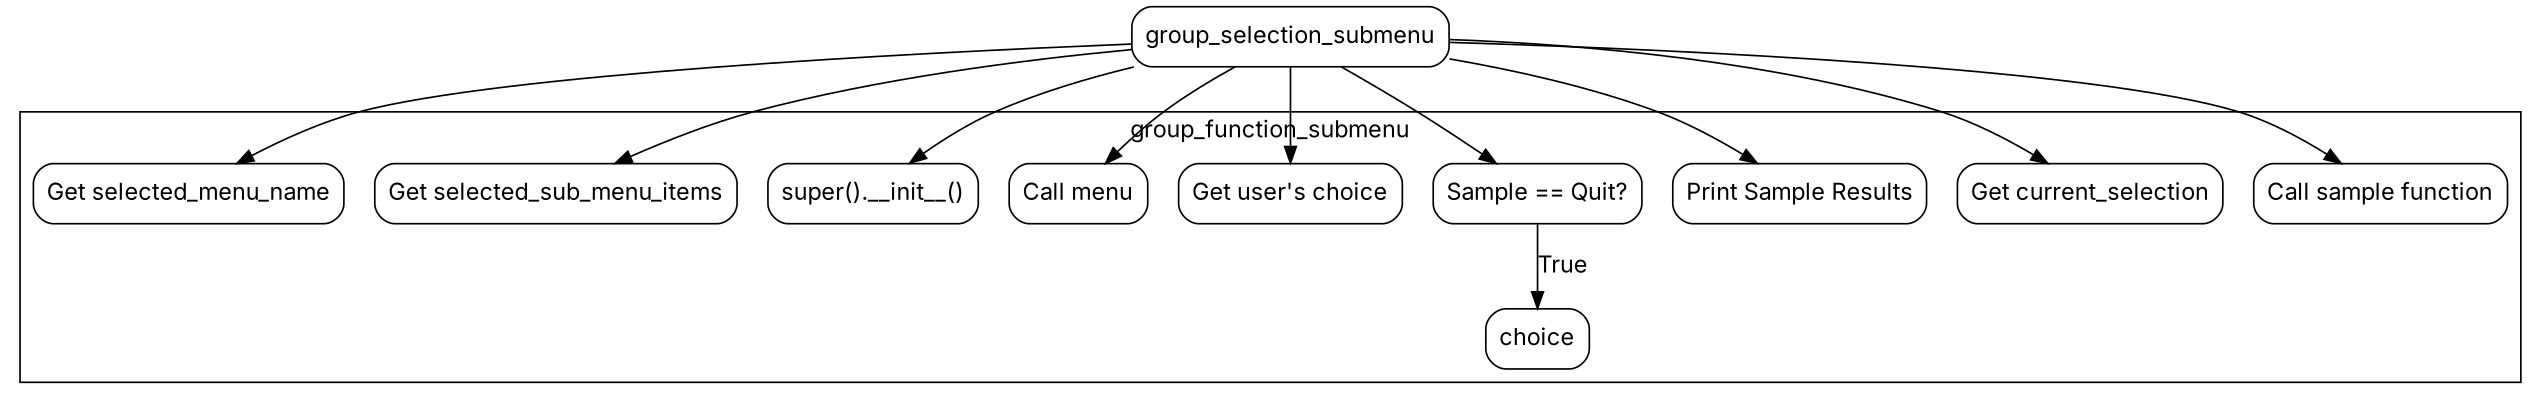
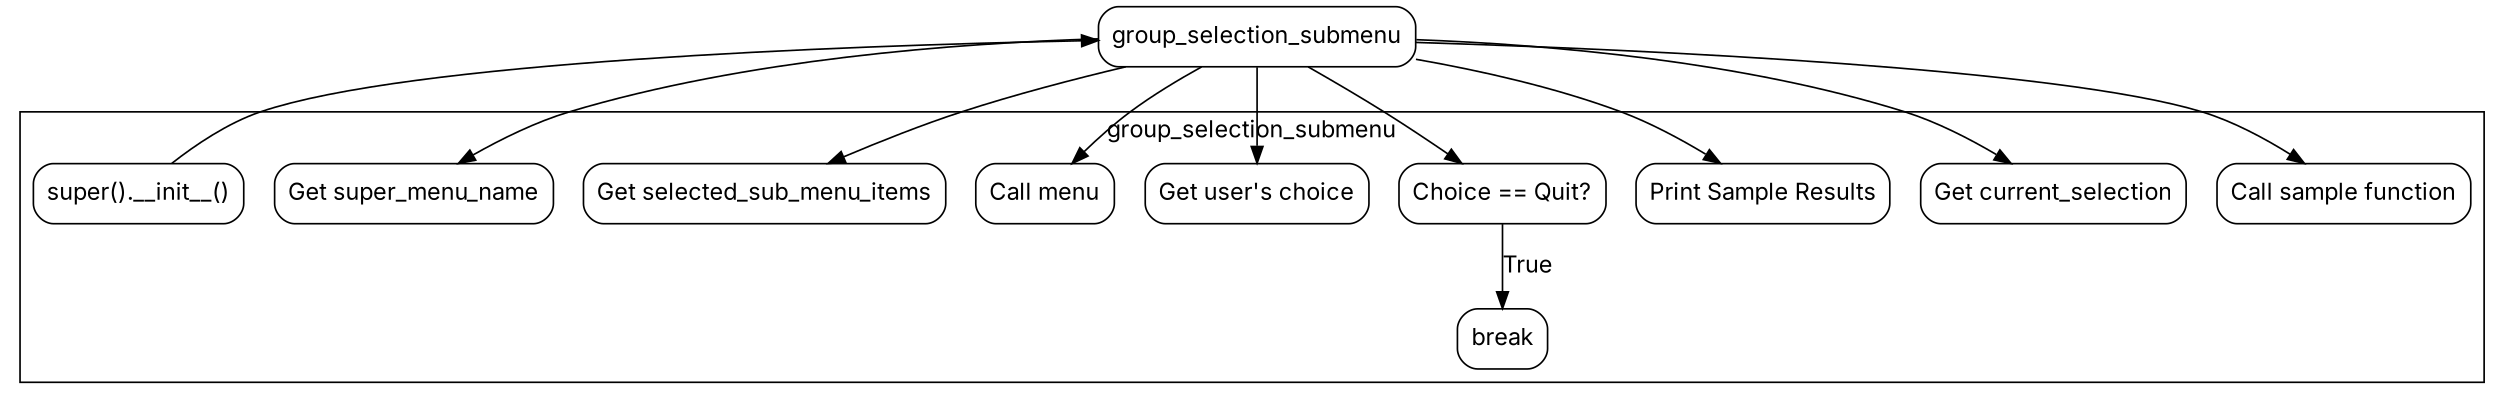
edge "group_selection_submenu" -> "super().__init__()": reversed
cluster "group_function_submenu": label "group_function_submenu" -> "group_selection_submenu"
node "Get selected_menu_name": label "Get selected_menu_name" -> "Get super_menu_name"
node "Sample == Quit?": label "Sample == Quit?" -> "Choice == Quit?"
node "choice": label "choice" -> "break"
